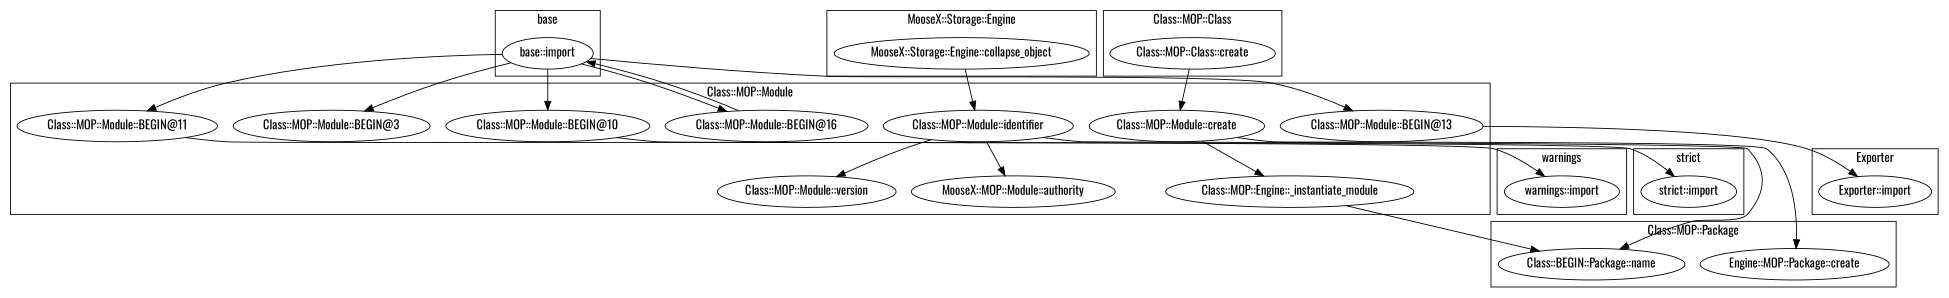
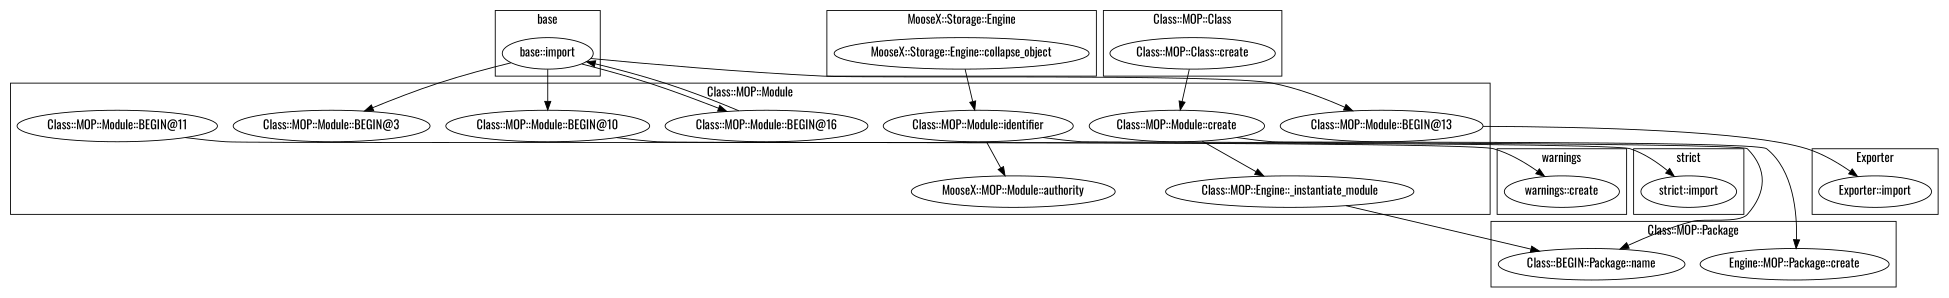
edge "base::import" -> "Class::MOP::Module::BEGIN@11": removed
node "Class::MOP::Module::version": removed
node "warnings::import": label "warnings::import" -> "warnings::create"
